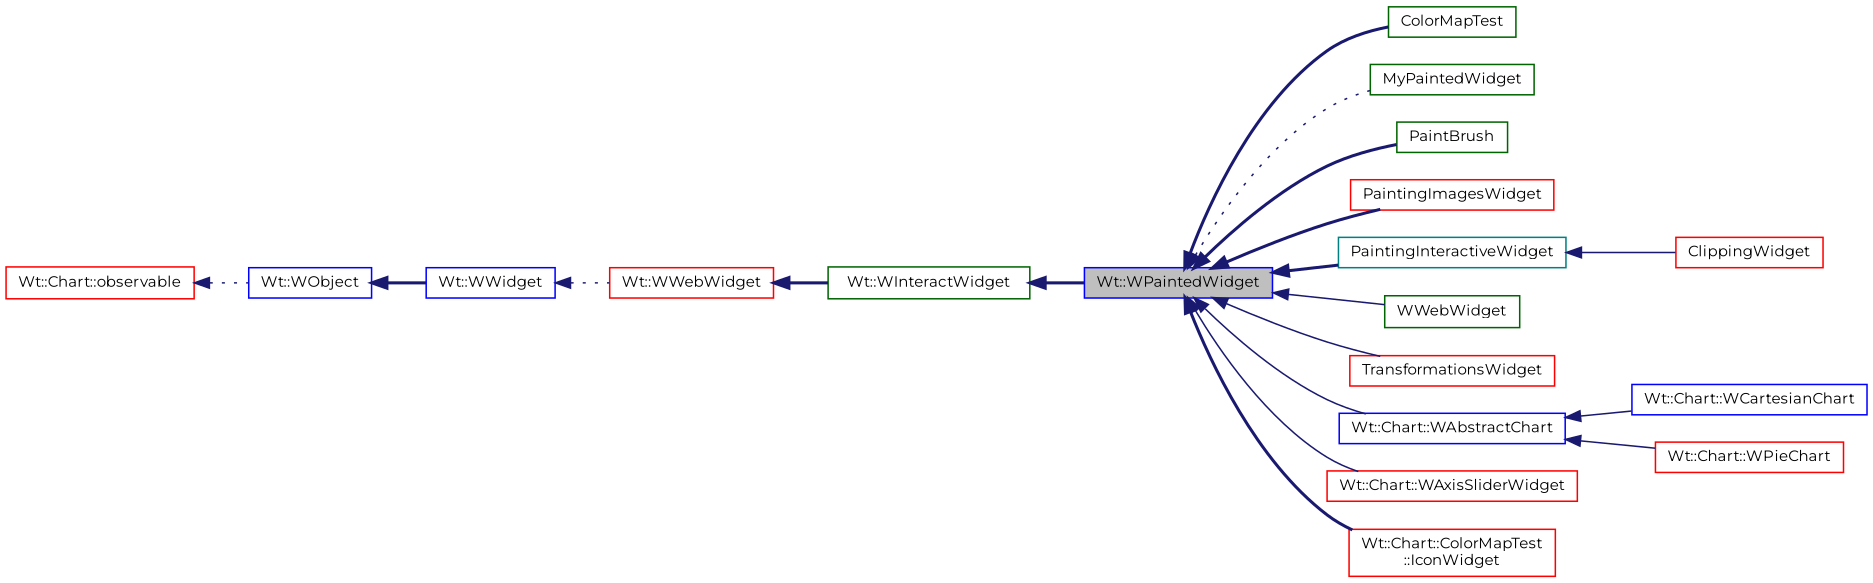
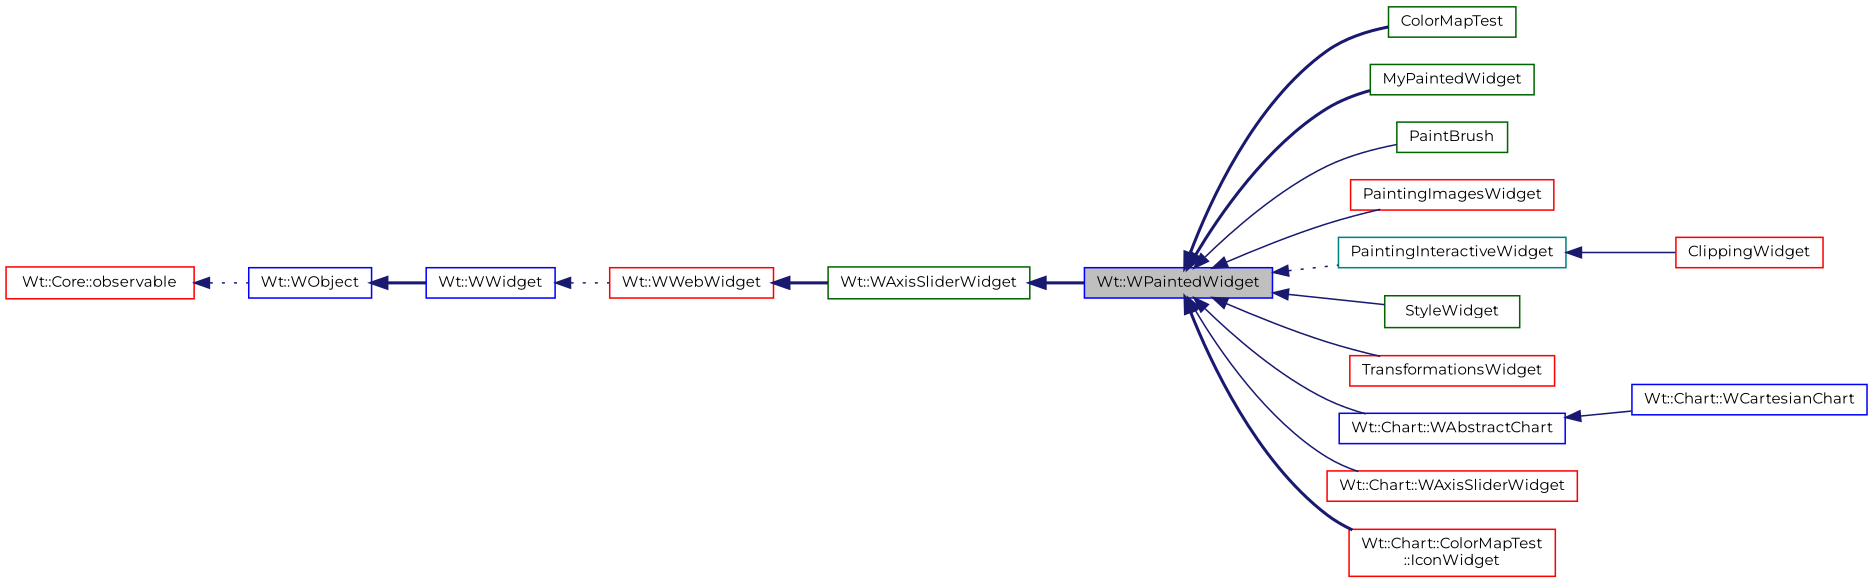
edge "MyPaintedWidget" -> "Wt::WPaintedWidget": style dotted -> bold
edge "PaintBrush" -> "Wt::WPaintedWidget": style bold -> solid
edge "PaintingImagesWidget" -> "Wt::WPaintedWidget": style bold -> solid
edge "PaintingInteractiveWidget" -> "Wt::WPaintedWidget": style bold -> dotted
node "Wt::Chart::observable": label "Wt::Chart::observable" -> "Wt::Core::observable"
node "Wt::WInteractWidget": label "Wt::WInteractWidget" -> "Wt::WAxisSliderWidget"
node "WWebWidget": label "WWebWidget" -> "StyleWidget"
node "Wt::Chart::WPieChart": removed
